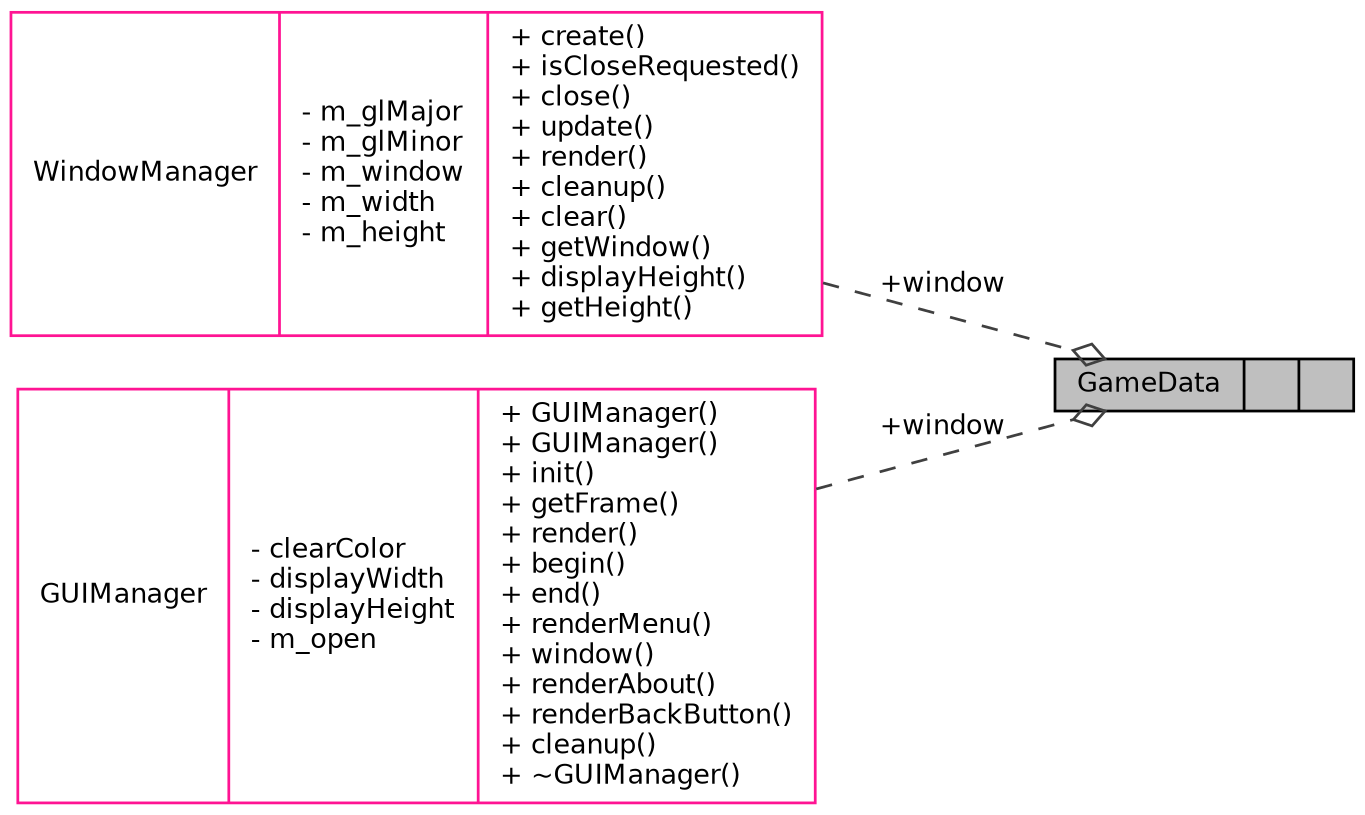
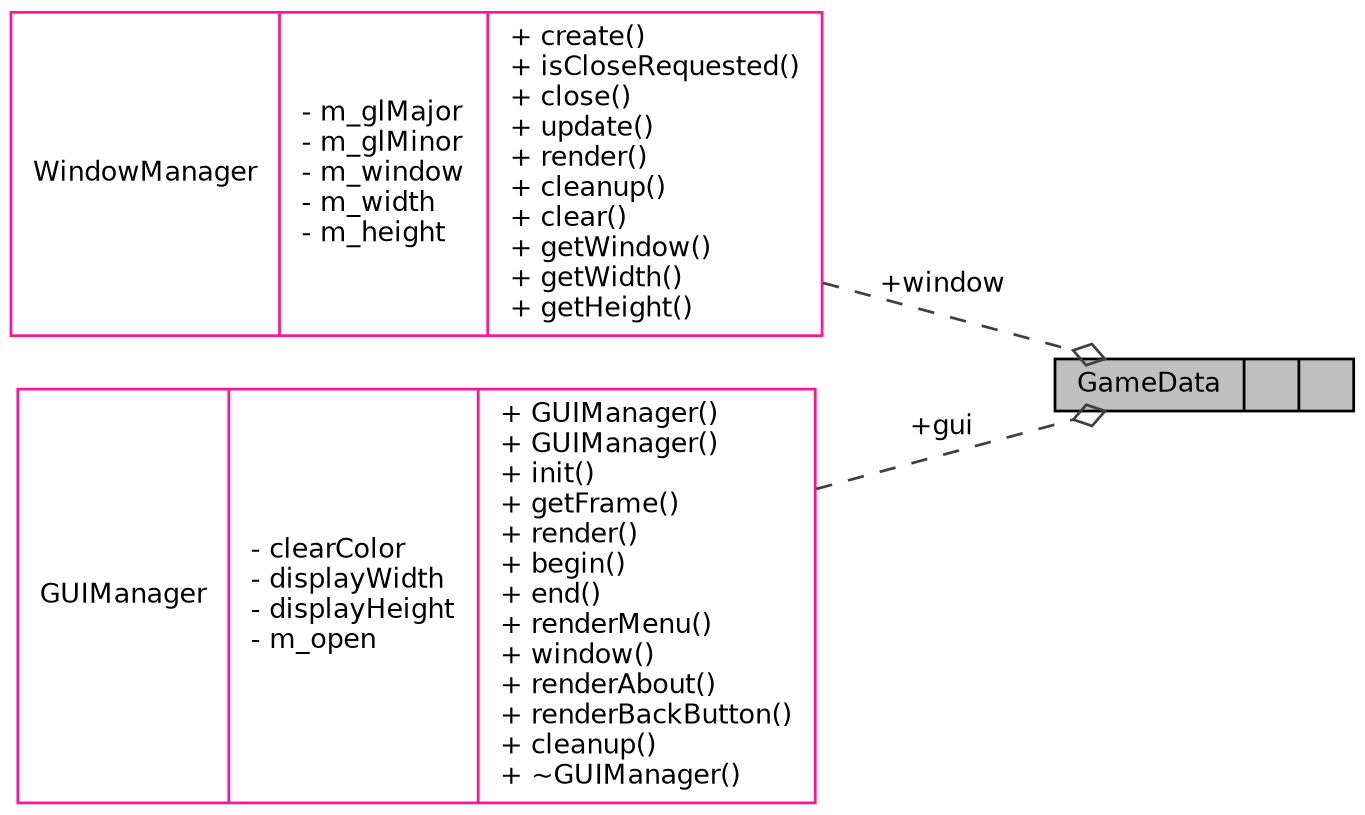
node "WindowManager": text "+ displayHeight()" -> "+ getWidth()"
edge "GUIManager" -> "GameData": label " +window" -> " +gui"
